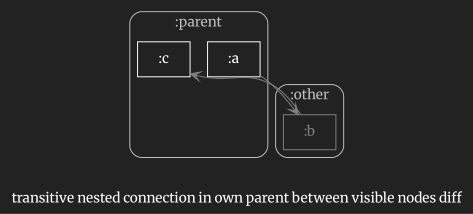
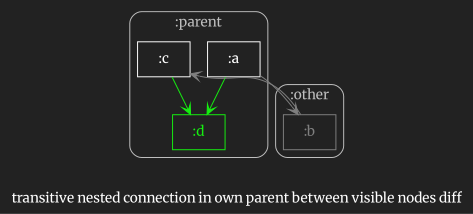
node ":d": added
